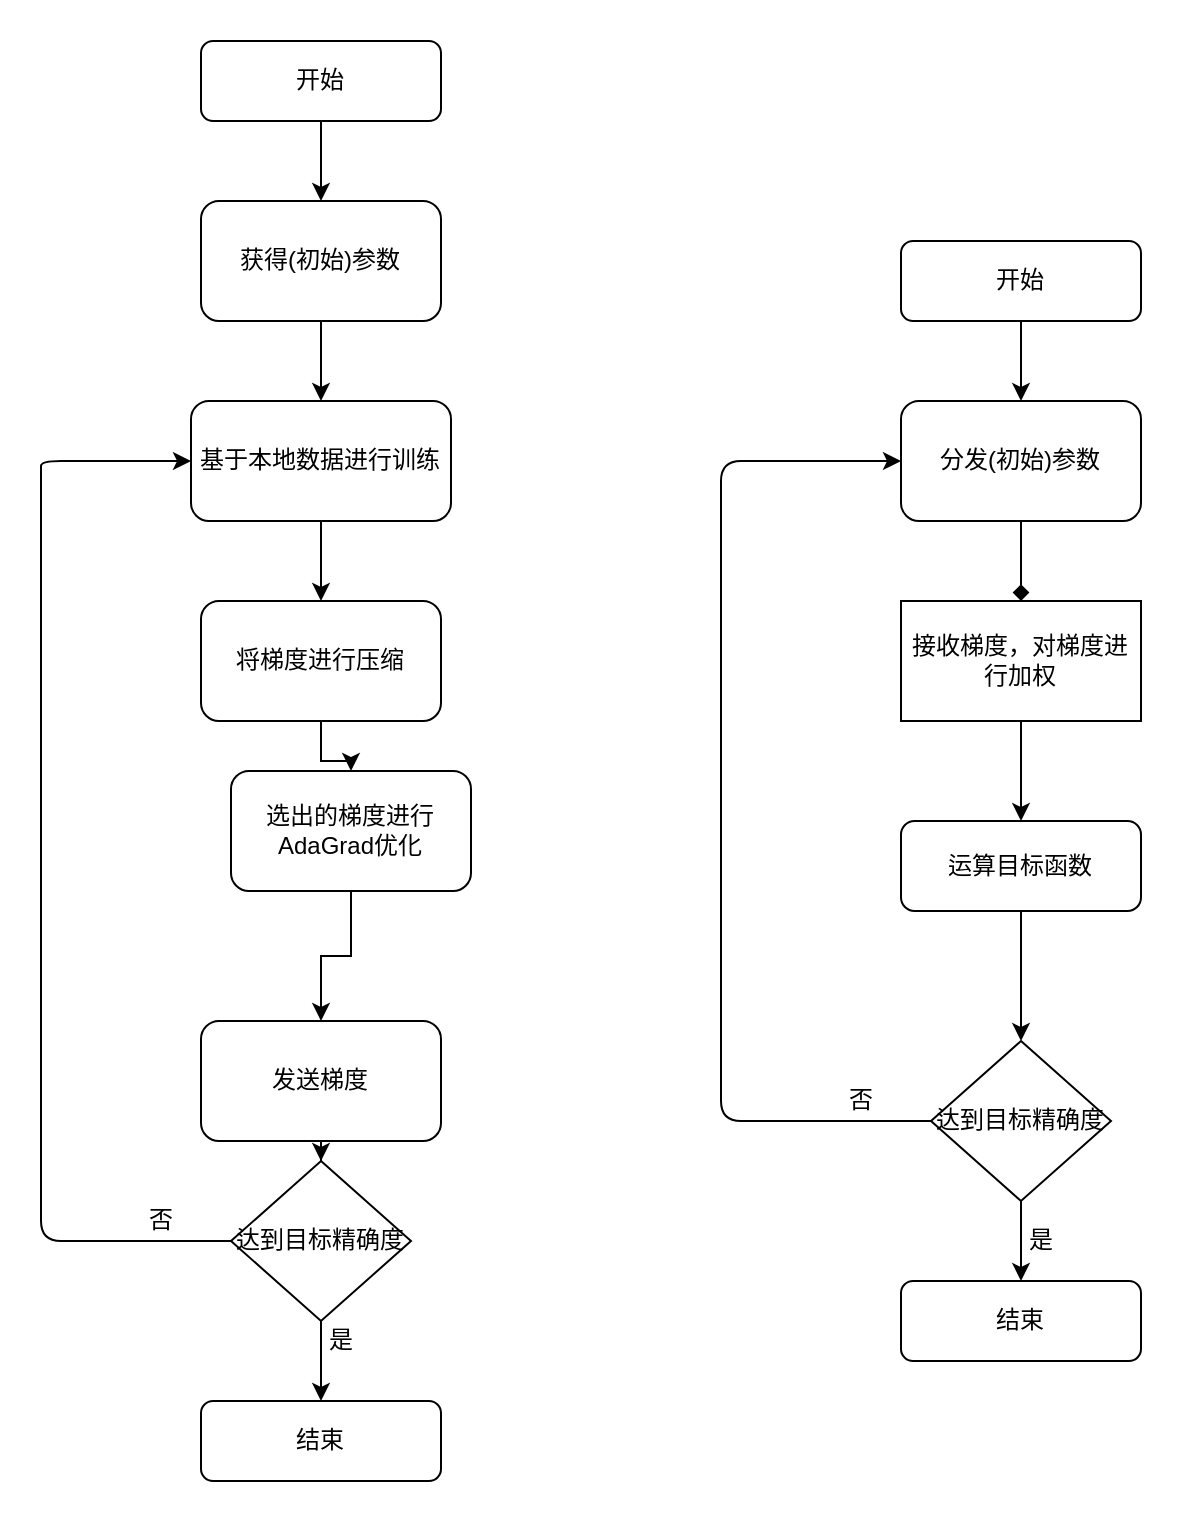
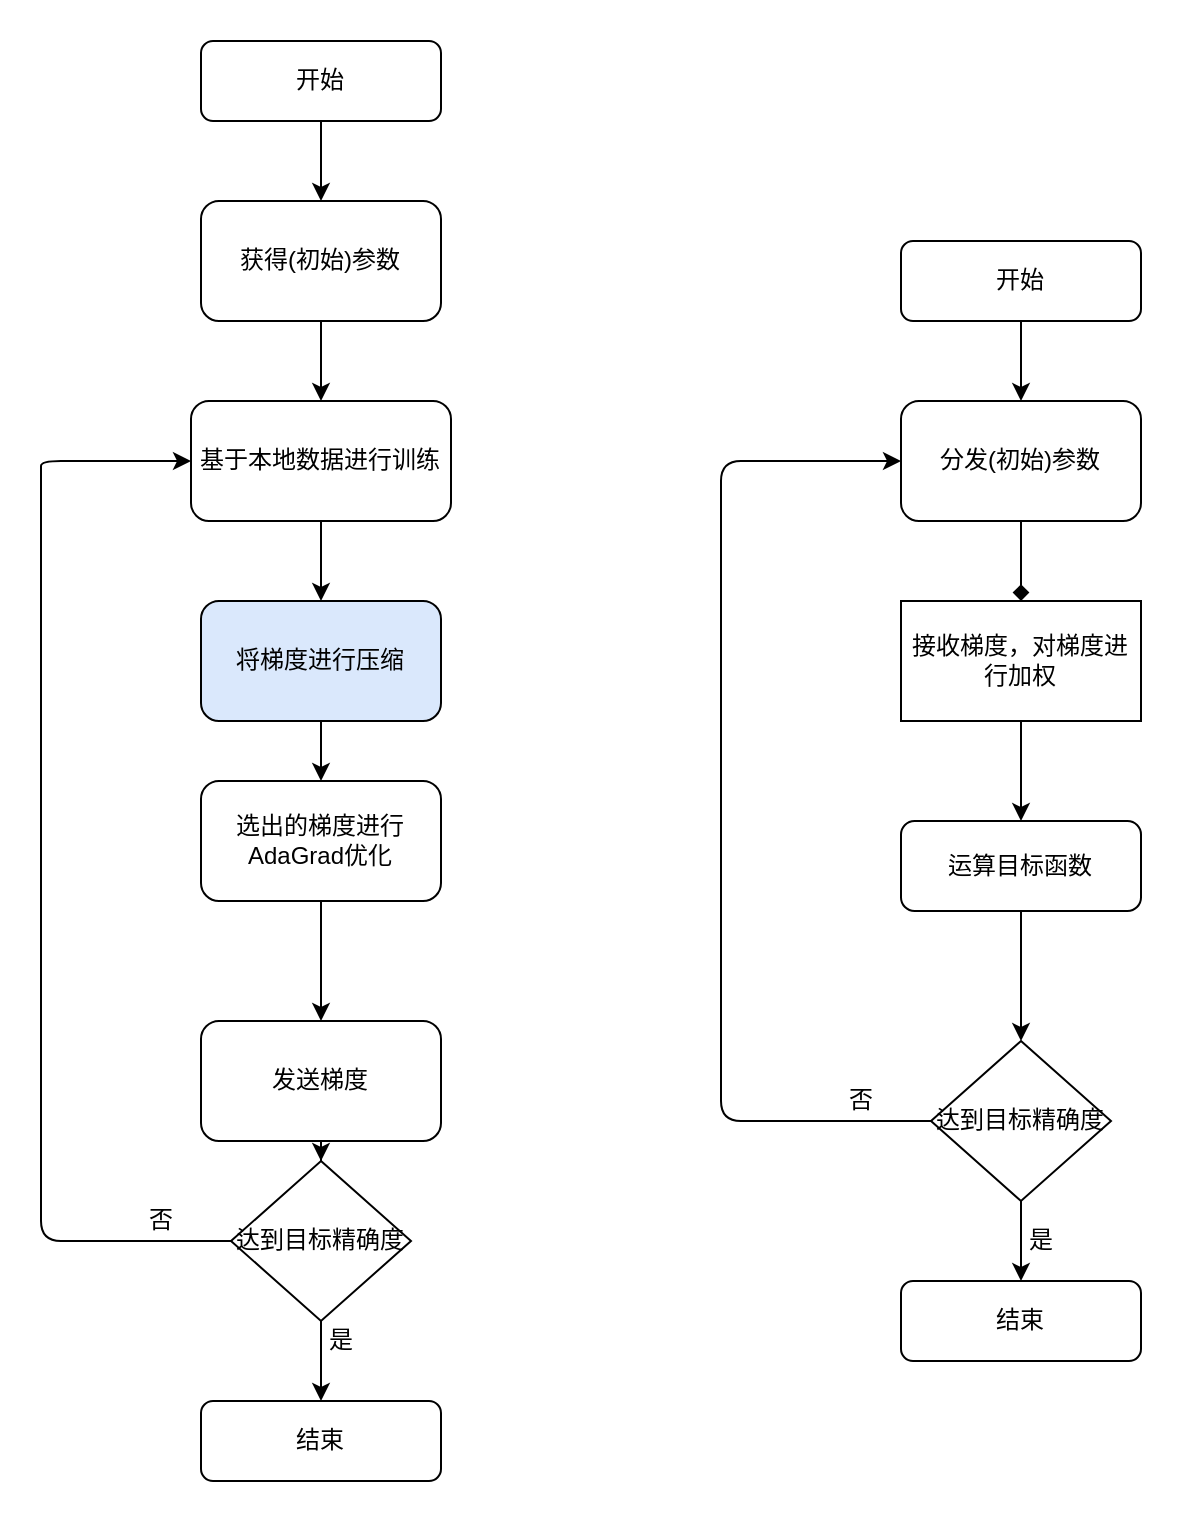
node "将梯度进行压缩": fillcolor #ffffff -> #dae8fc
node "选出的梯度进行AdaGrad优化": moved (351, 831) -> (321, 841)
